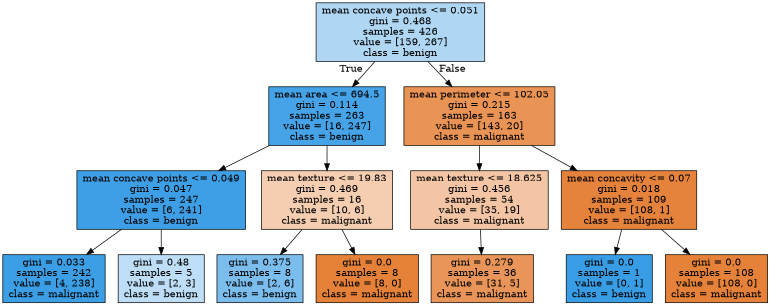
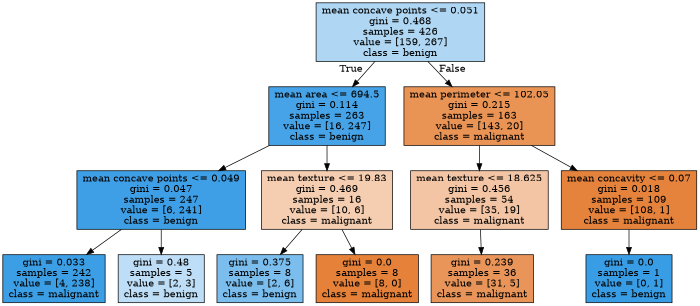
node "gini = 0.279 samples = 36 value = [31, 5] class = malignant": label "gini = 0.279 samples = 36 value = [31, 5] class = malignant" -> "gini = 0.239 samples = 36 value = [31, 5] class = malignant"
node "gini = 0.0 samples = 108 value = [108, 0] class = malignant": removed
